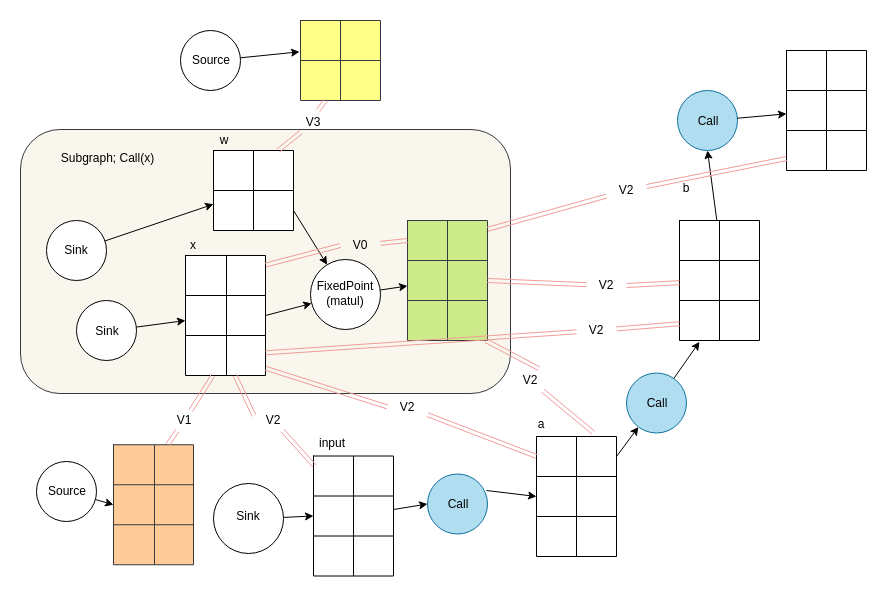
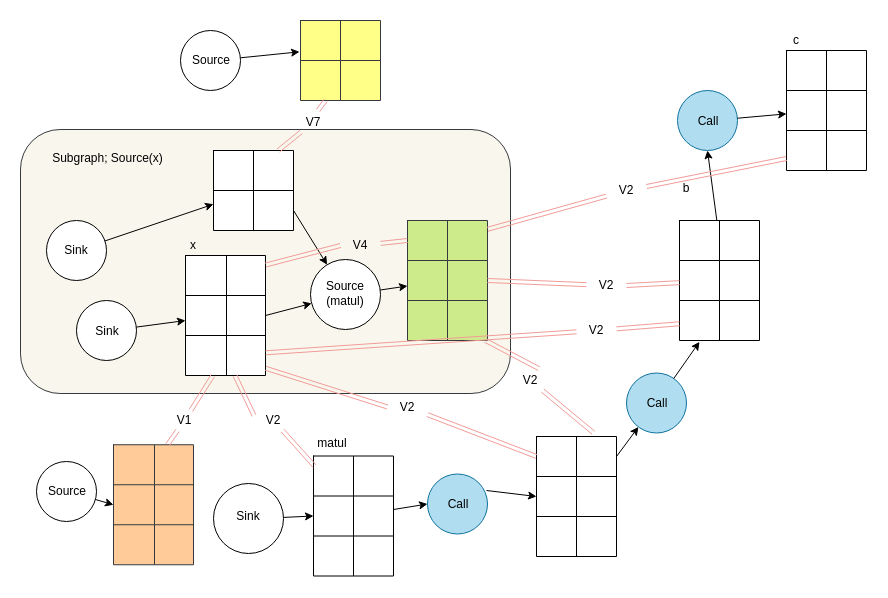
node "c": added
node "V3": label "V3" -> "V7"
node "w": removed
node "Subgraph; Call(x)": label "Subgraph; Call(x)" -> "Subgraph; Source(x)"
node "V0": label "V0" -> "V4"
node "FixedPoint (matul)": label "FixedPoint (matul)" -> "Source (matul)"
node "a": removed
node "input": label "input" -> "matul"
